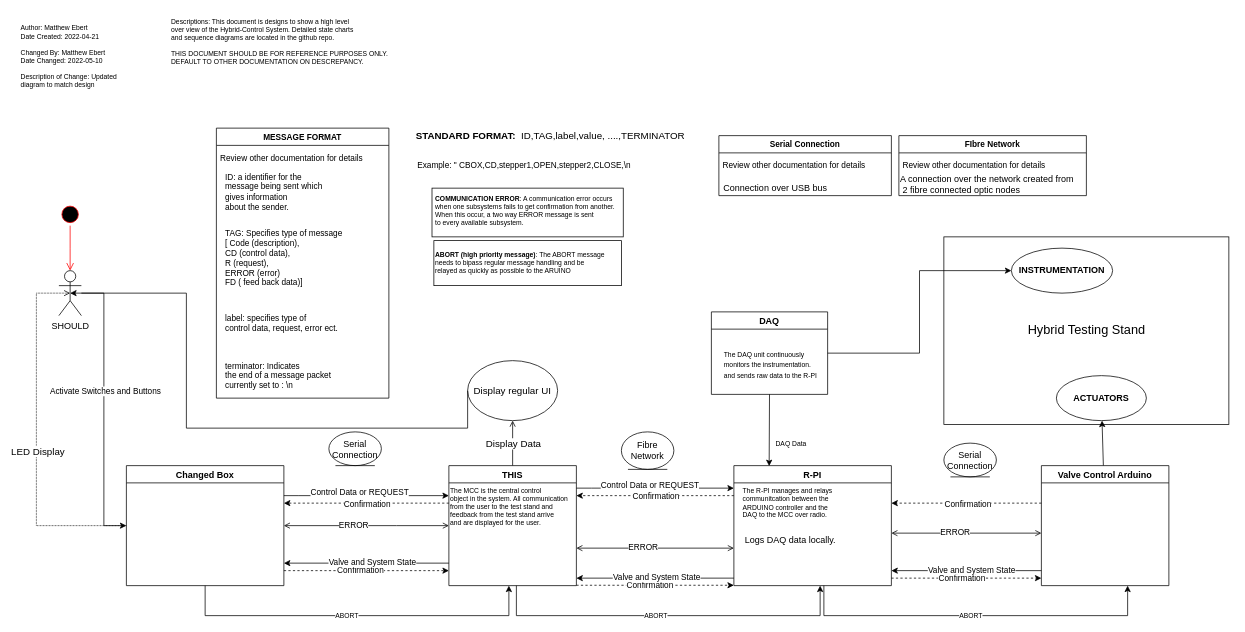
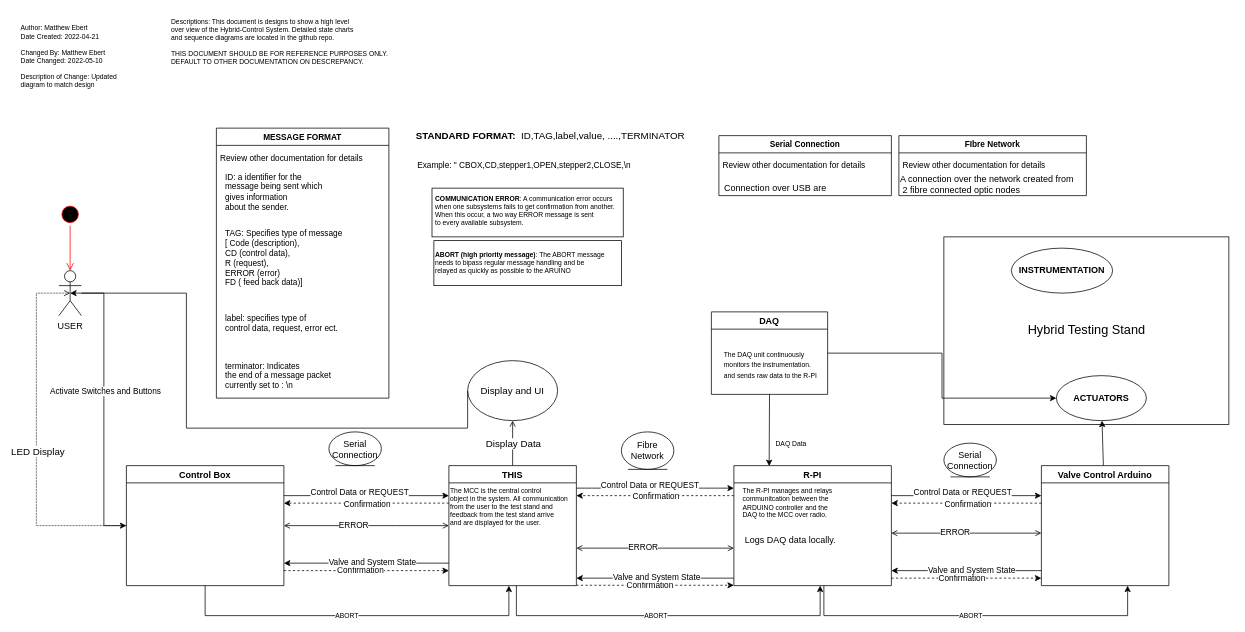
node "Connection over USB bus": label "Connection over USB bus" -> "Connection over USB are"
edge "DAQ" -> "INSTRUMENTATION": now "DAQ" -> "ACTUATORS"
node "SHOULD": label "SHOULD" -> "USER"
node "Display regular UI": label "Display regular UI" -> "Display and UI"
node "Changed Box": label "Changed Box" -> "Control Box"
edge "R-PI" -> "Valve Control Arduino": added, label "Control Data or REQUEST"
